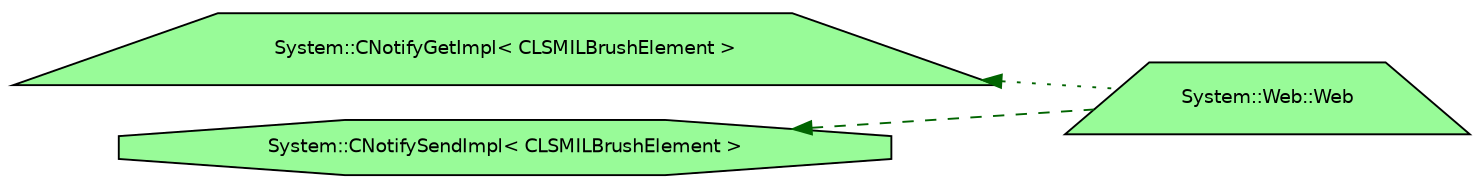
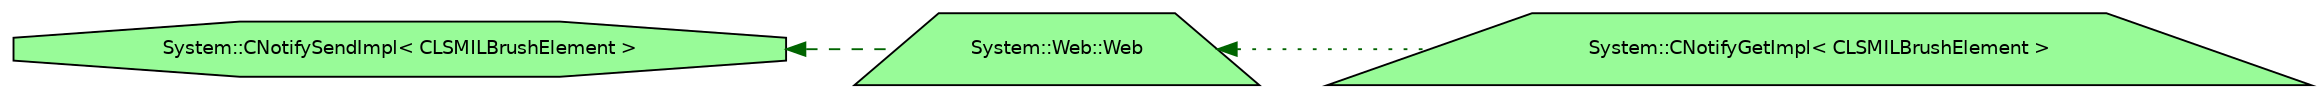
edge "System::Web::Web" -> "System::CNotifyGetImpl< CLSMILBrushElement >": reversed
